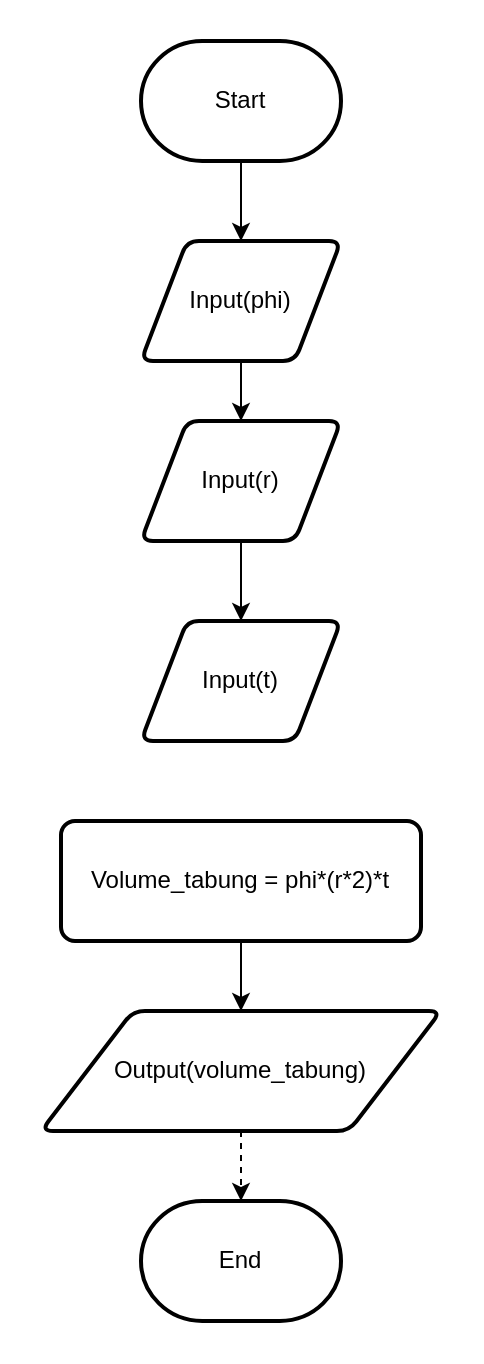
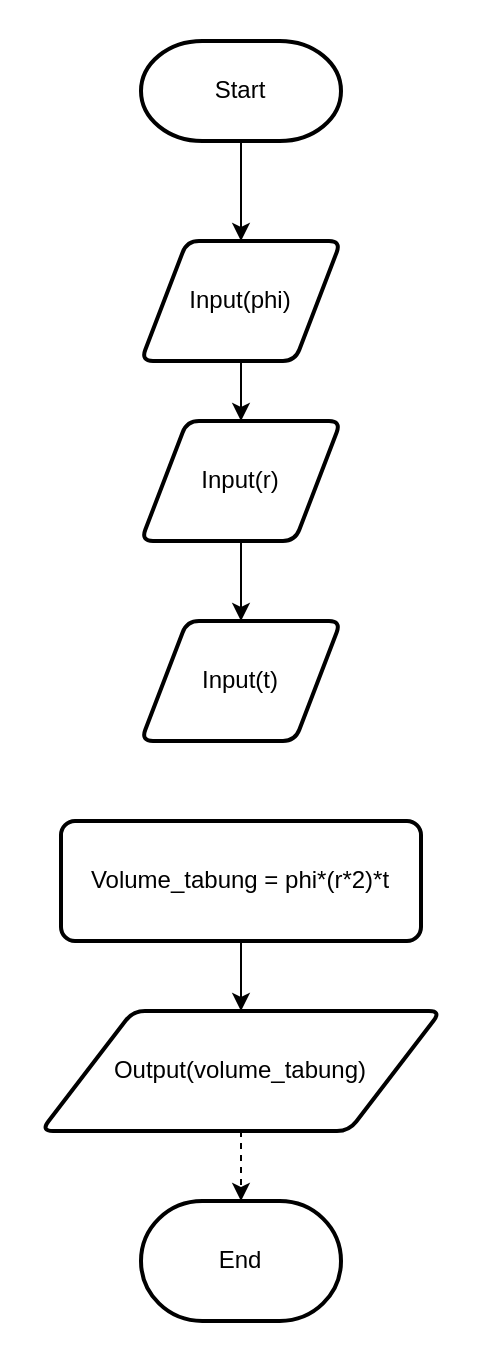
node "Start": size 200x120 -> 200x100
